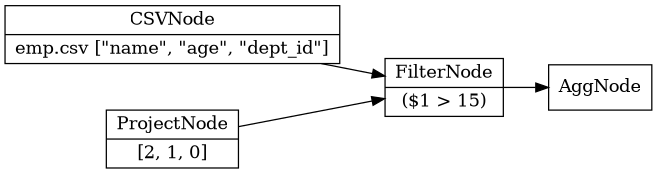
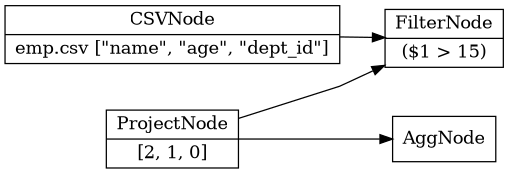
edge "FilterNode" -> "AggNode": now "ProjectNode" -> "AggNode"
